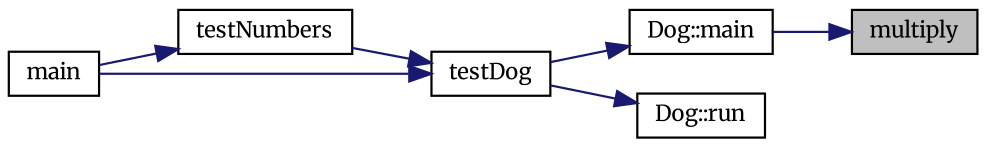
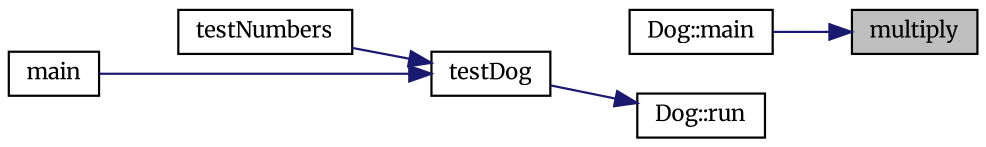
edge "testDog" -> "Dog::main": removed
edge "main" -> "testNumbers": removed
